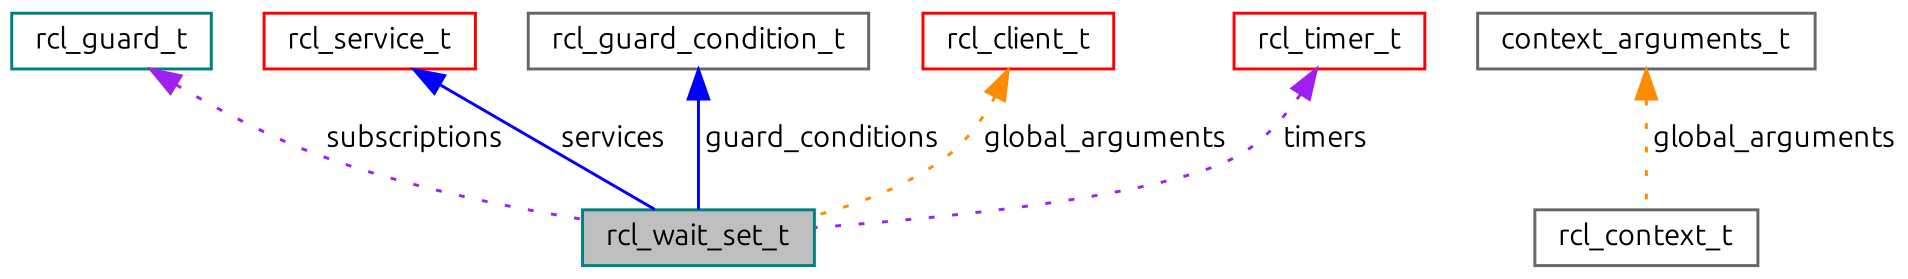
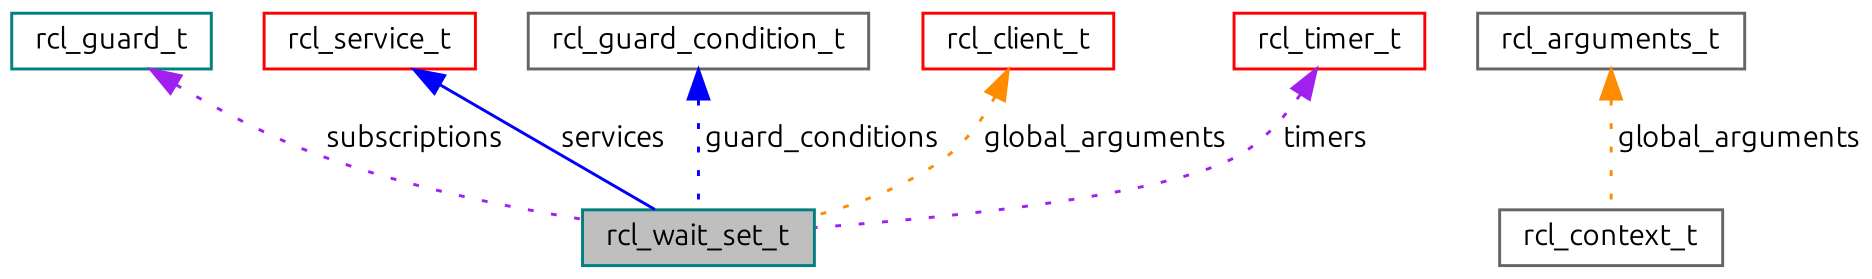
node "context_arguments_t": label "context_arguments_t" -> "rcl_arguments_t"
edge "rcl_wait_set_t" -> "rcl_guard_condition_t": style solid -> dotted
